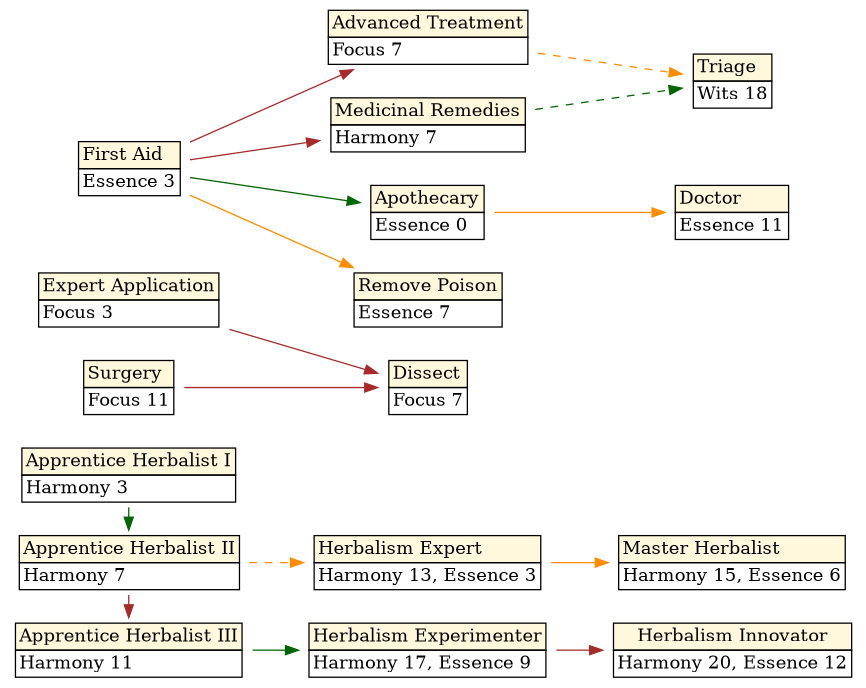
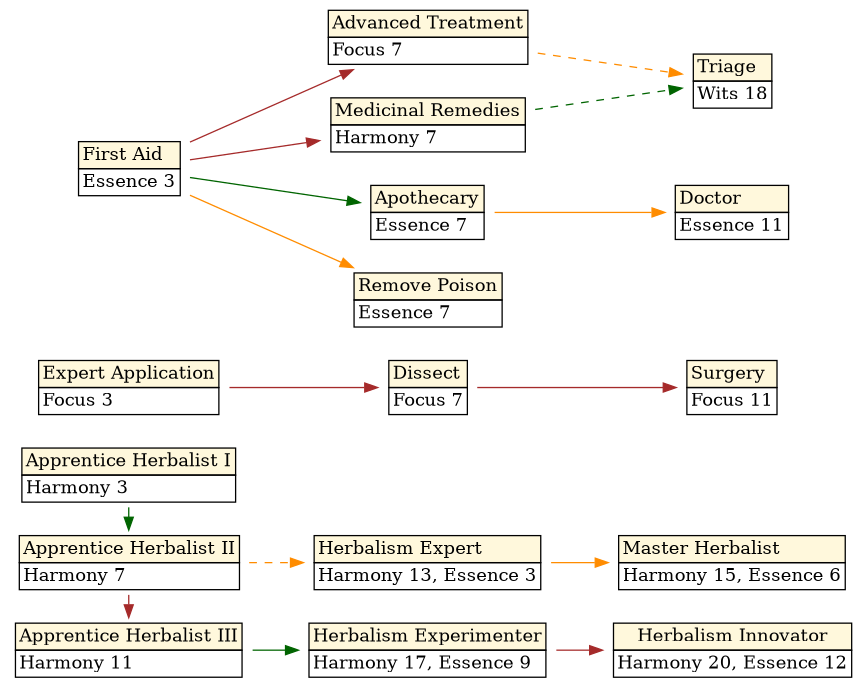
node "Apothecary": text "Essence 0" -> "Essence 7"
edge "Surgery" -> "Dissect": reversed
